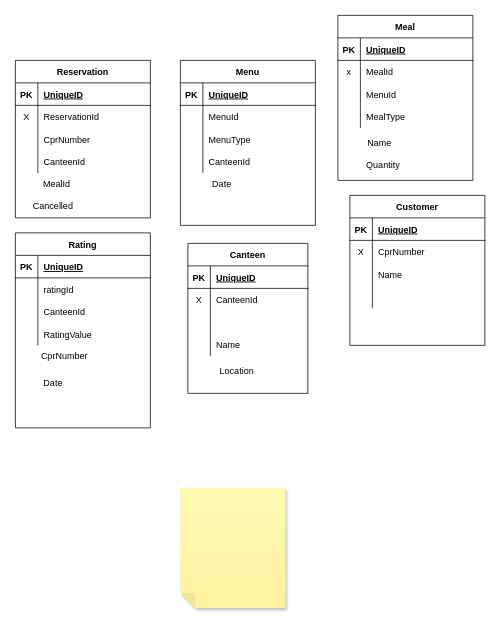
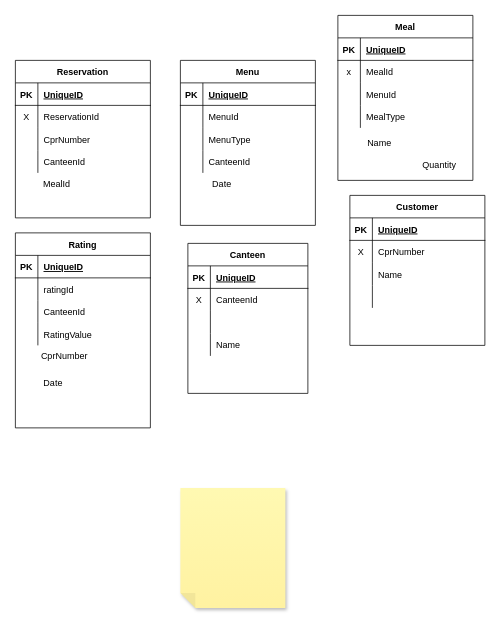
node "Quantity": moved (383, 165) -> (439, 165)
node "Cancelled": removed
node "Location": removed
